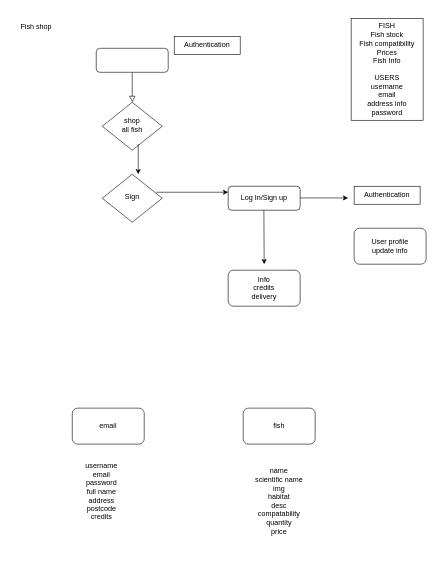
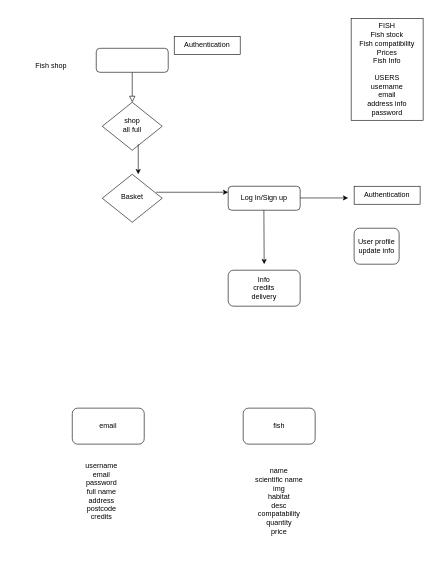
node "Fish shop": moved (36, 27) -> (51, 66)
node "shop all fish": label "shop all fish" -> "shop all full"
node "Sign": label "Sign" -> "Basket"
node "User profile update info": size 72x36 -> 45x36
